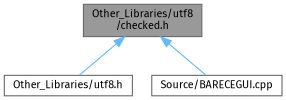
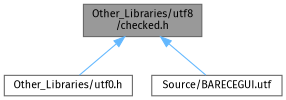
node "Other_Libraries/utf8.h": label "Other_Libraries/utf8.h" -> "Other_Libraries/utf0.h"
node "Source/BARECEGUI.cpp": label "Source/BARECEGUI.cpp" -> "Source/BARECEGUI.utf"
